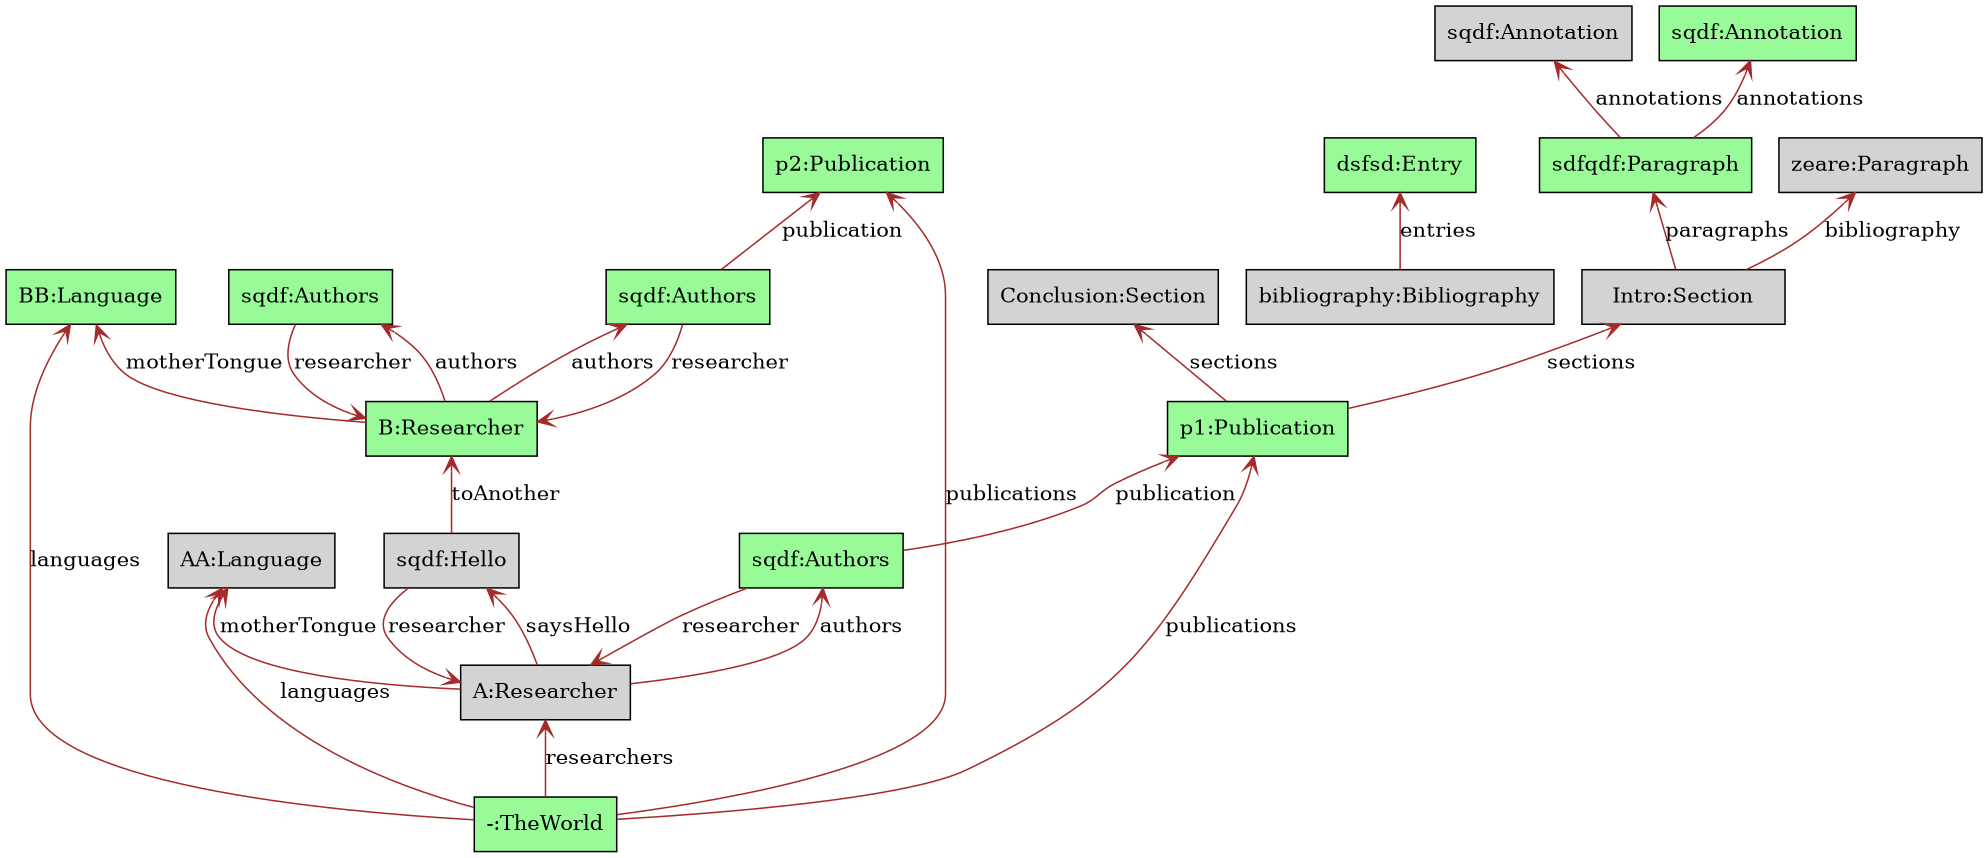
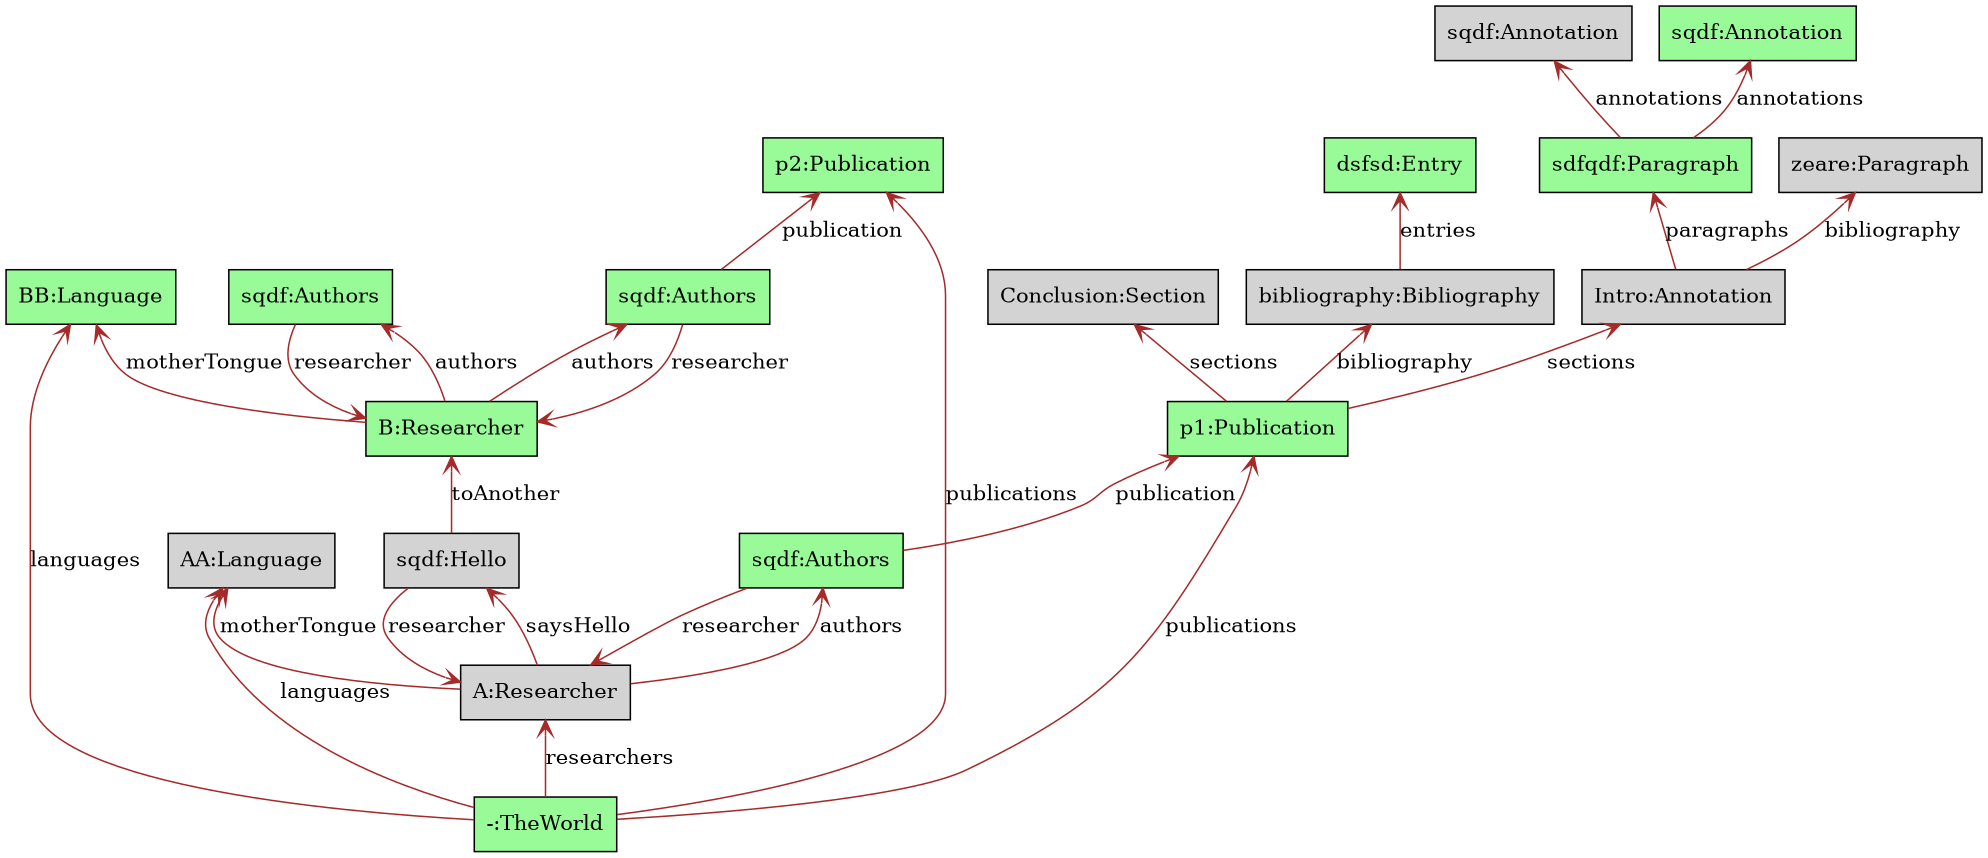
node "Intro:Section": label "Intro:Section" -> "Intro:Annotation"
edge "p1:Publication" -> "bibliography:Bibliography": added, label "bibliography"
